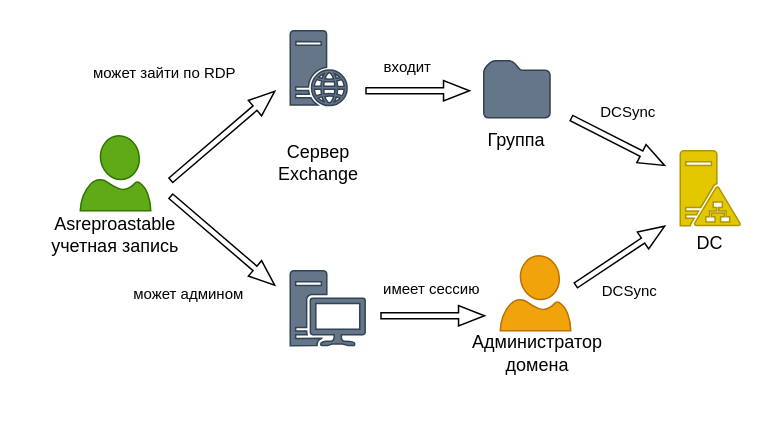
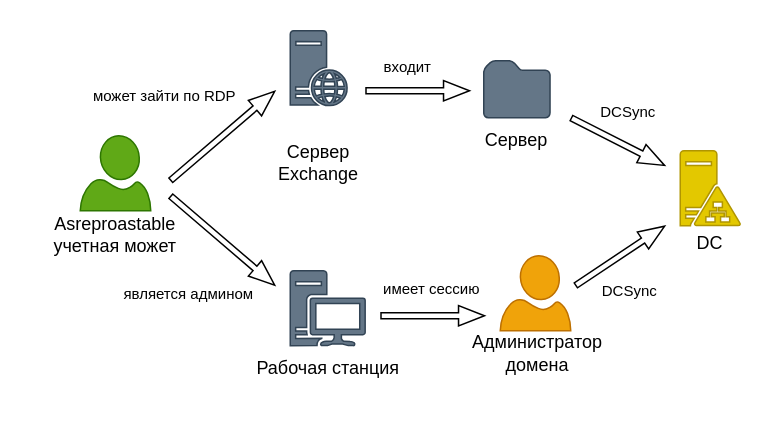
node "может зайти по RDP": moved (165, 73) -> (165, 95)
node "Группа": label "Группа" -> "Сервер"
node "Asreproastable учетная запись": label "Asreproastable учетная запись" -> "Asreproastable учетная может"
node "может админом": label "может админом" -> "является админом"
node "Рабочая станция": added
